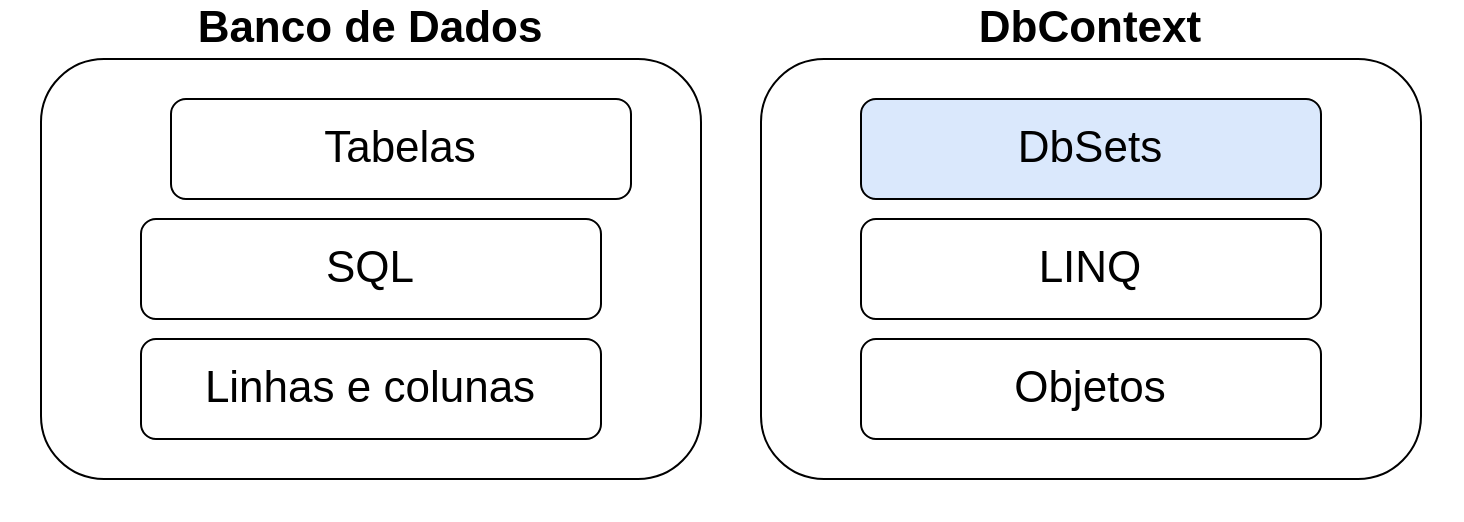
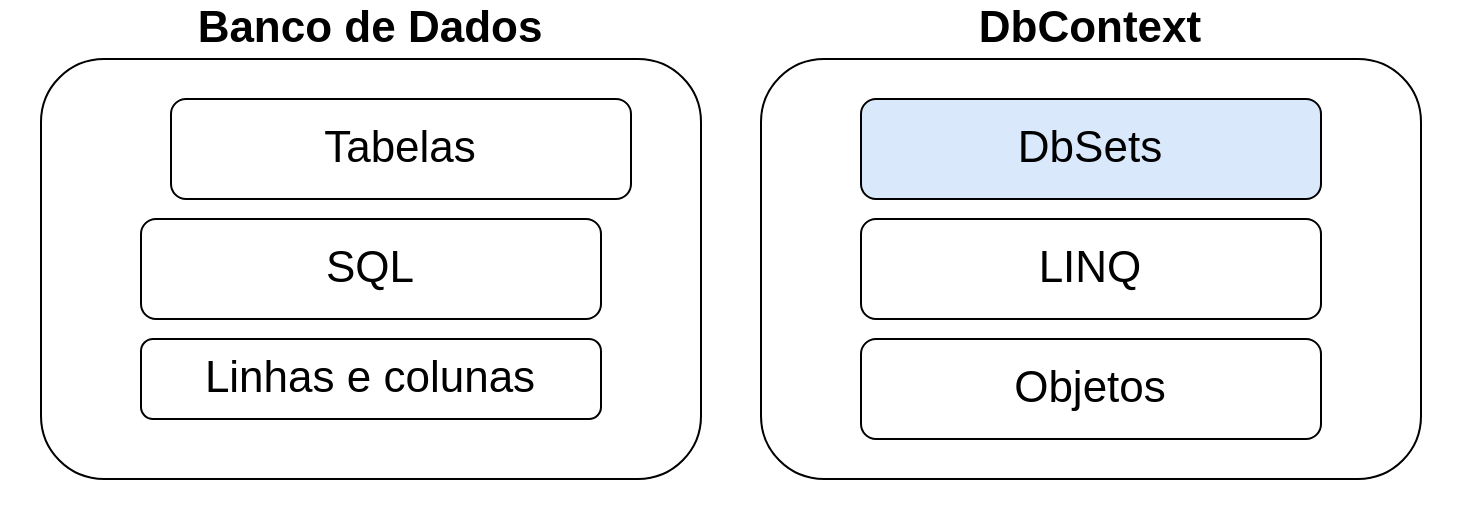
node "Linhas e colunas": size 460x100 -> 460x80
